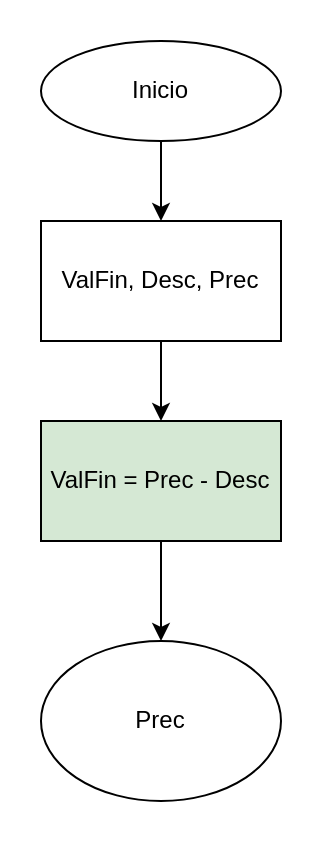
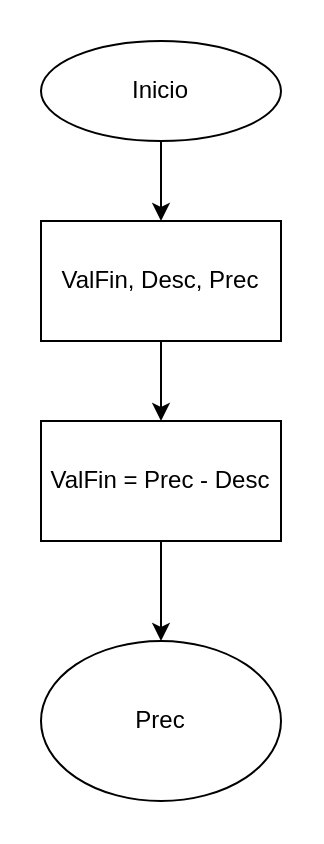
node "ValFin = Prec - Desc": fillcolor #d5e8d4 -> #ffffff
